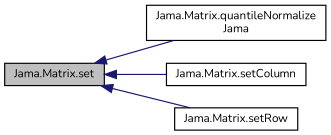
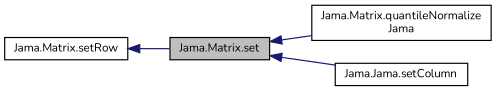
node "Jama.Matrix.setColumn": label "Jama.Matrix.setColumn" -> "Jama.Jama.setColumn"
edge "Jama.Matrix.setRow" -> "Jama.Matrix.set": reversed
